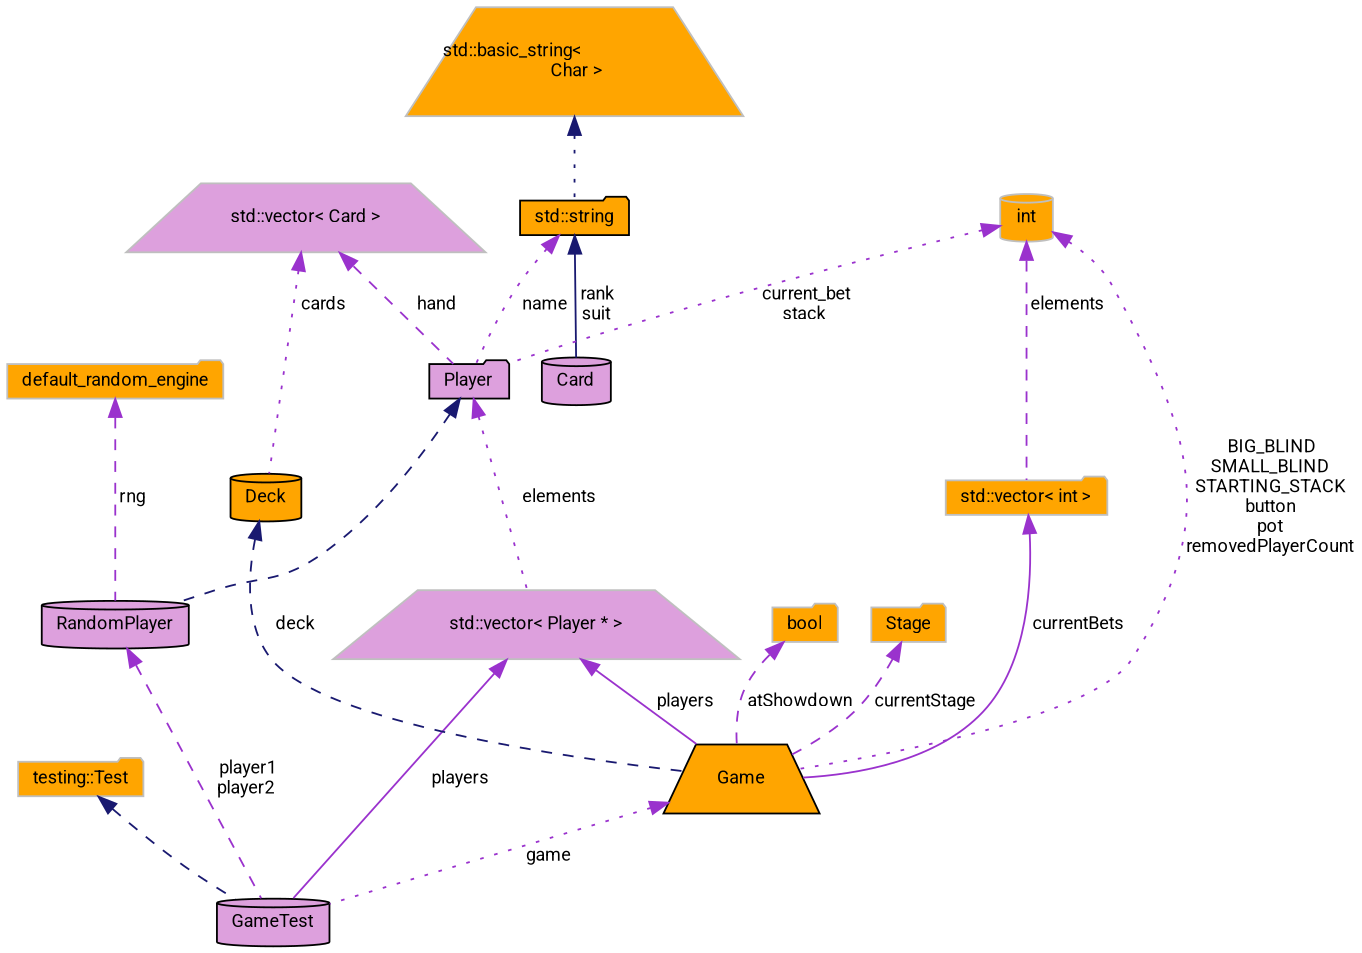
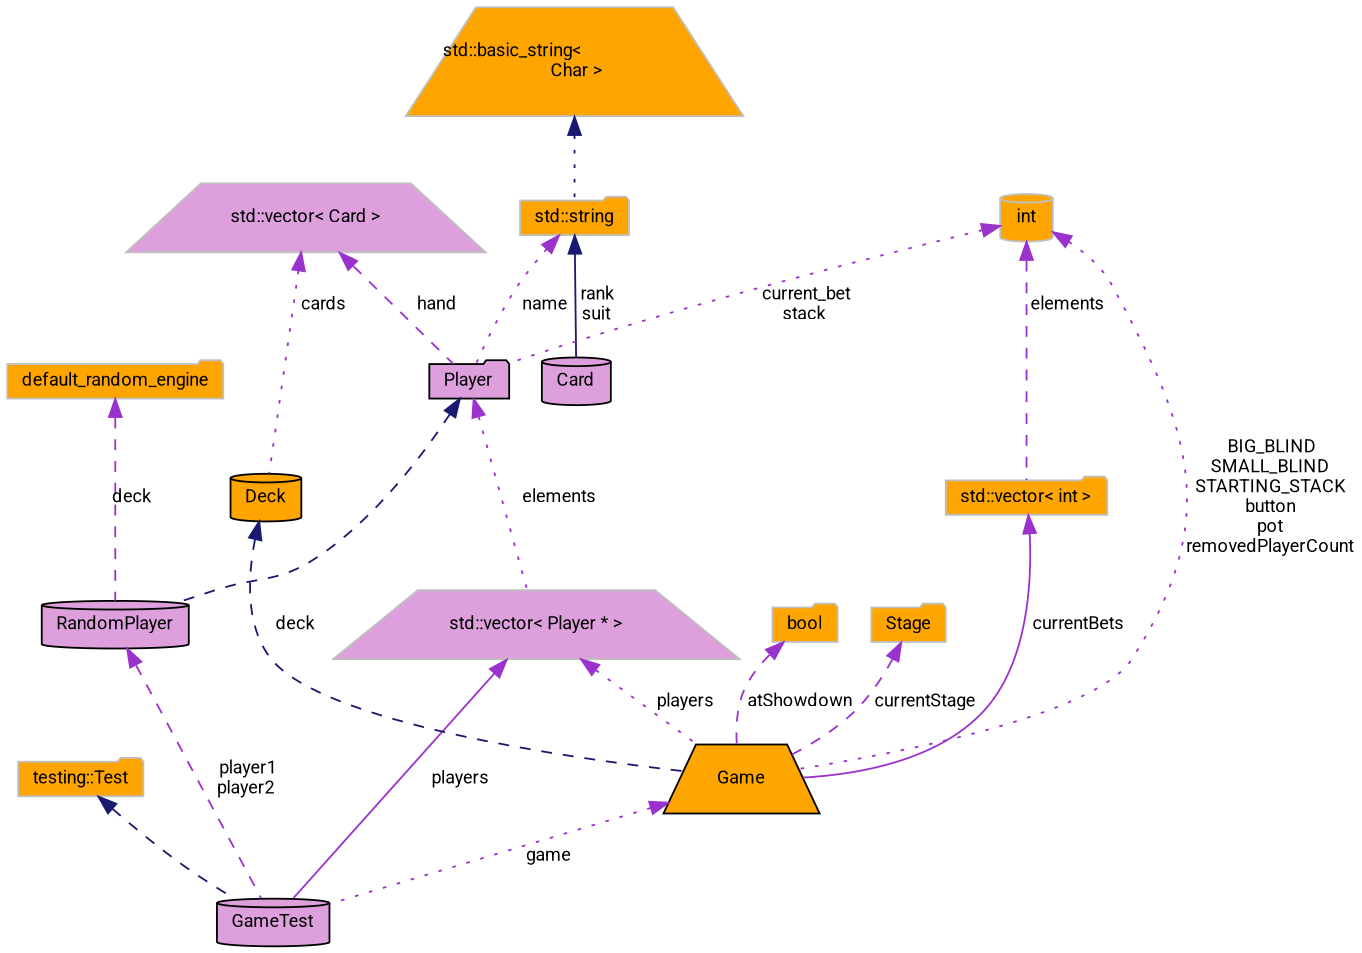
node "std::string": color black -> grey75
edge "RandomPlayer" -> "default_random_engine": label " rng" -> " deck"
edge "Game" -> "std::vector< Player * >": style solid -> dotted
